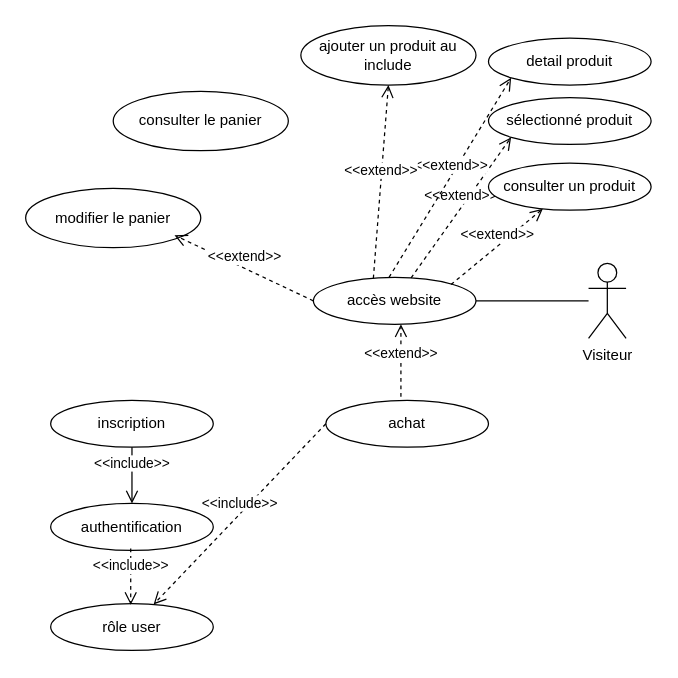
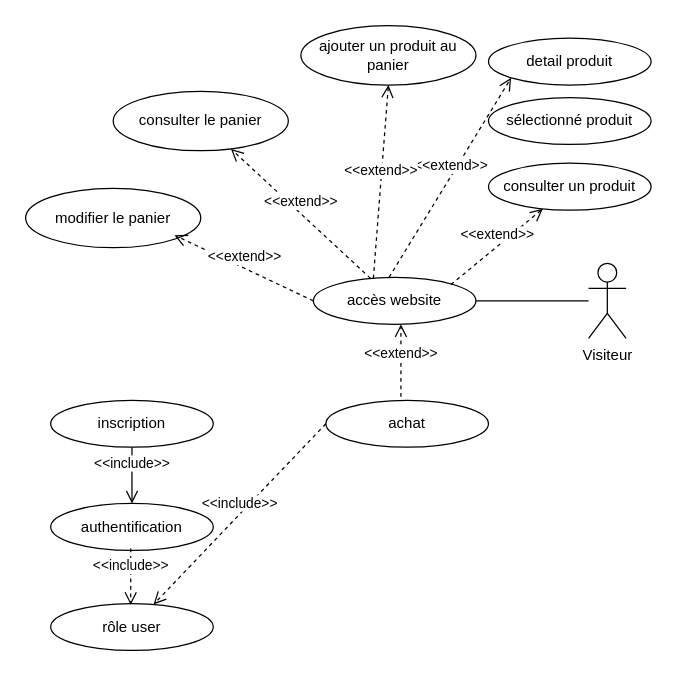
node "ajouter un produit au include": label "ajouter un produit au include" -> "ajouter un produit au panier"
edge "accès website" -> "sélectionné produit": now "accès website" -> "consulter le panier"
